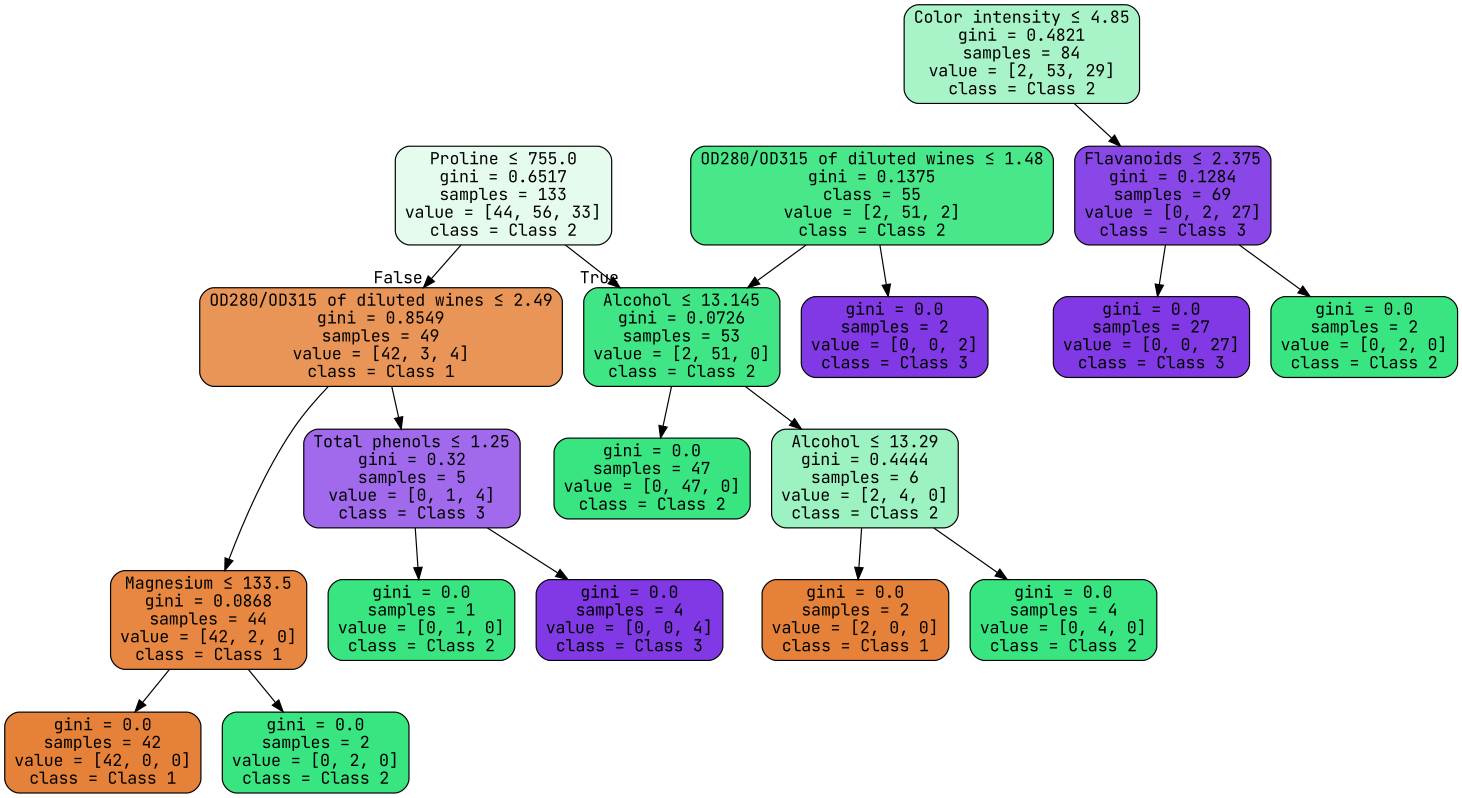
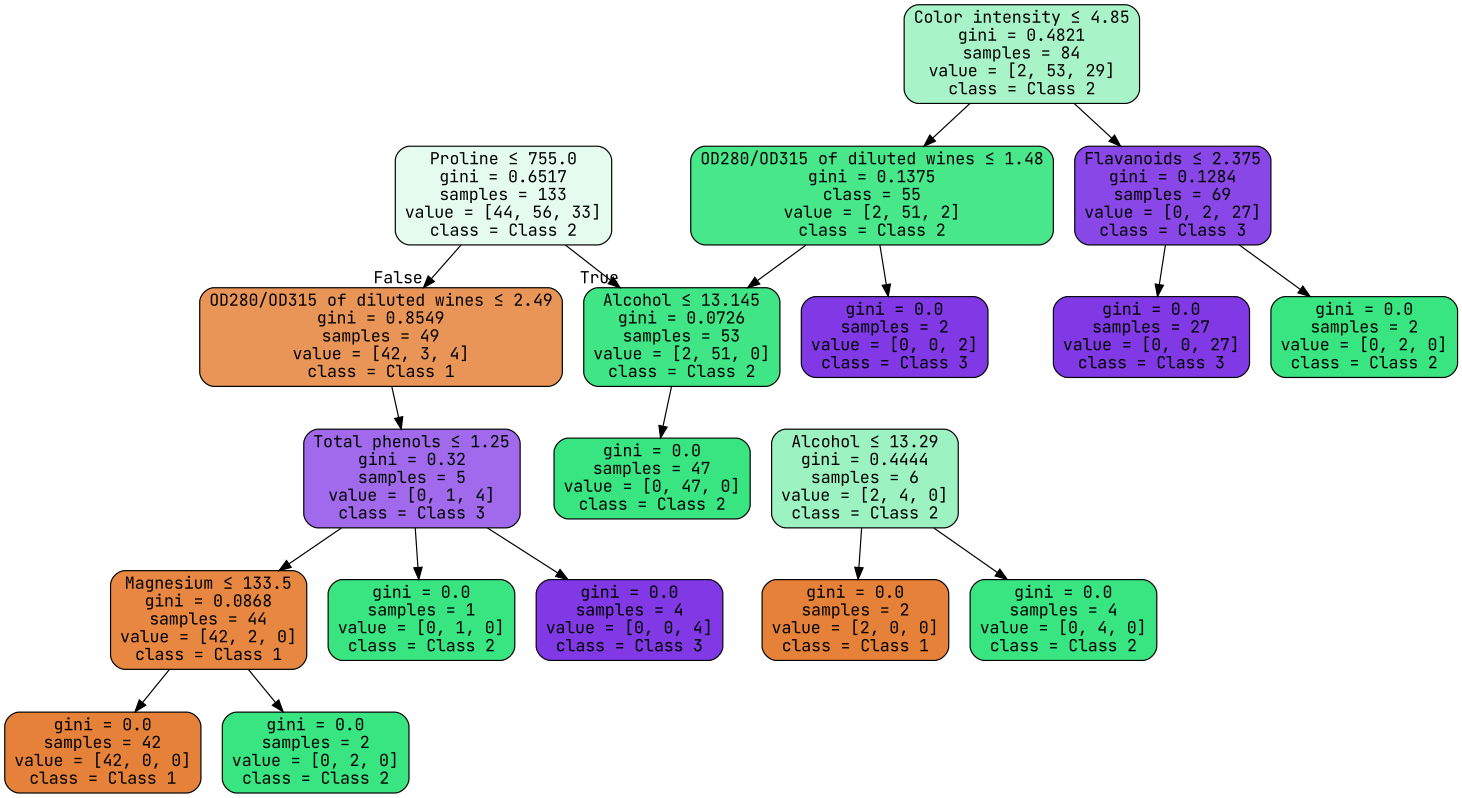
edge "Color intensity ≤ 4.85" -> "OD280/OD315 of diluted wines ≤ 1.48": added
edge "Alcohol ≤ 13.145" -> "Alcohol ≤ 13.29": removed
edge "OD280/OD315 of diluted wines ≤ 2.49" -> "Magnesium ≤ 133.5": now "Total phenols ≤ 1.25" -> "Magnesium ≤ 133.5"
